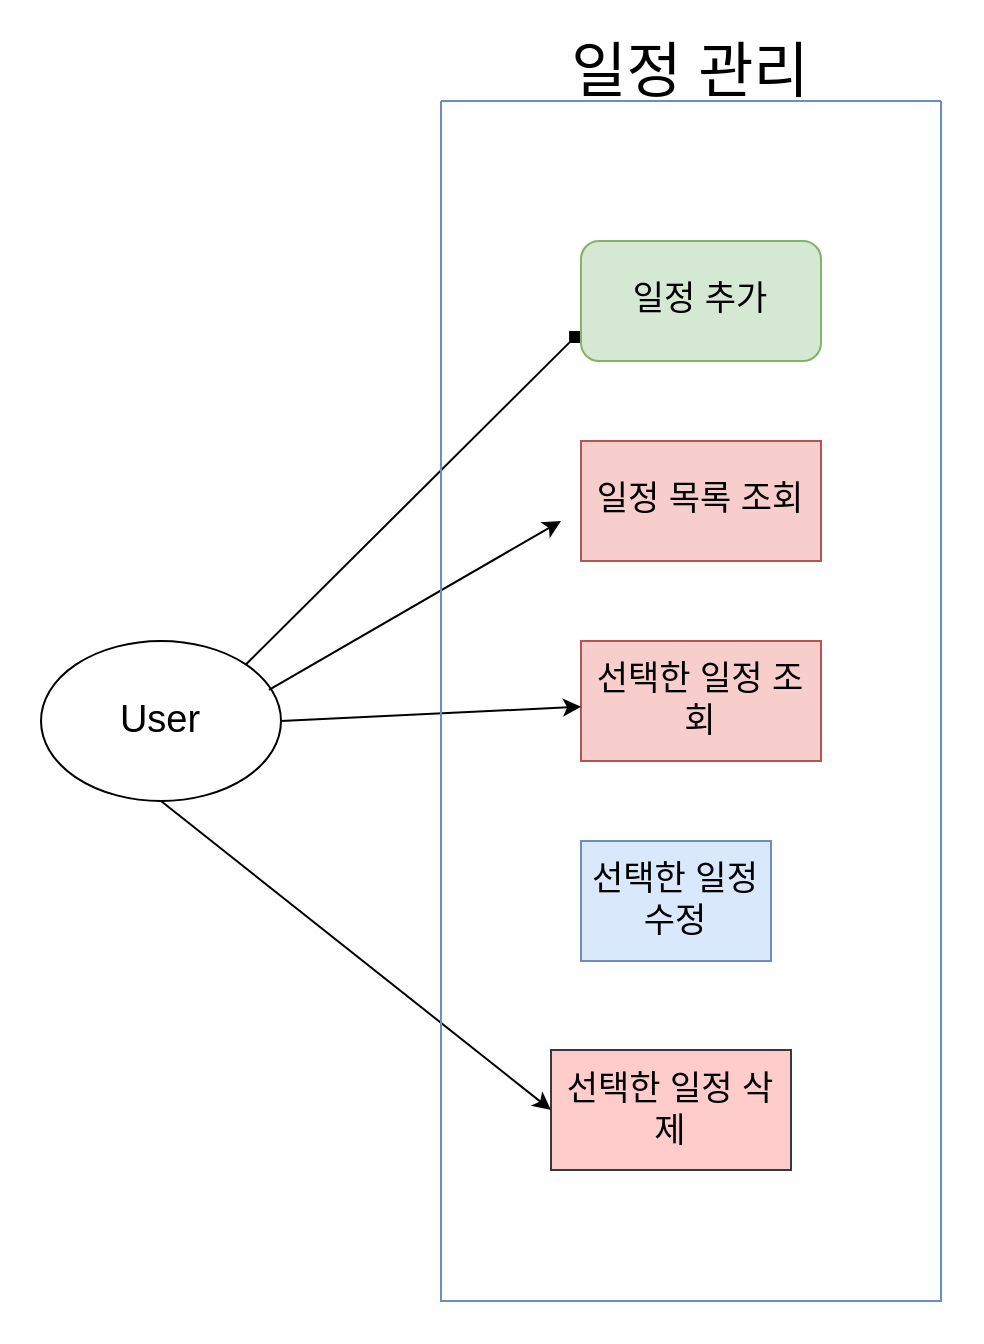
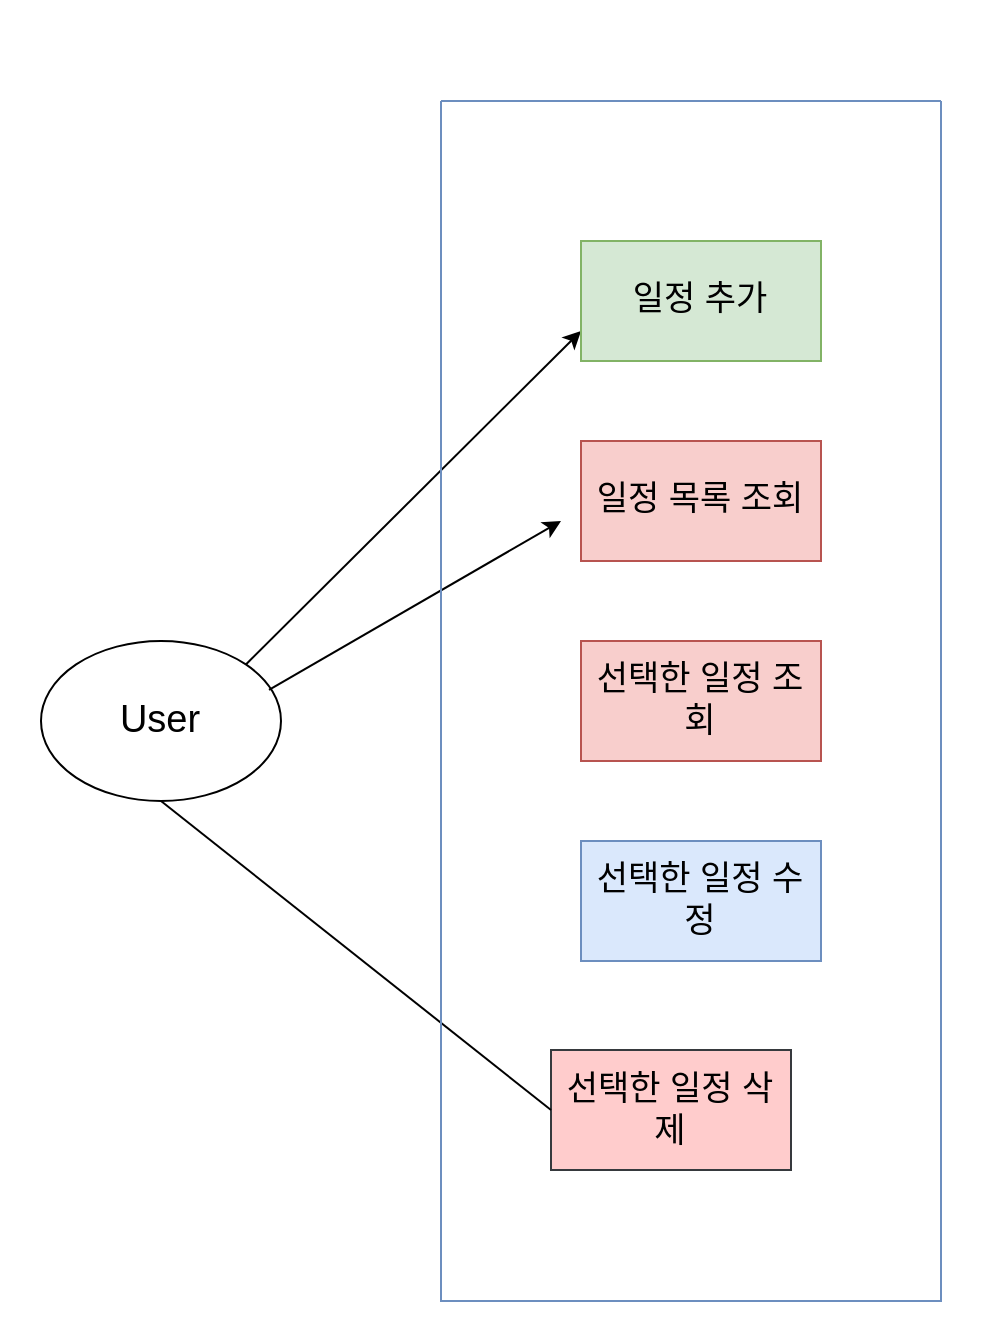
node "일정 관리": removed
node "일정 추가": shape rounded rectangle -> rectangle
edge "User" -> "일정 추가": arrowhead diamond -> classic
edge "User" -> "선택한 일정 조회": removed
node "선택한 일정 수정": size 190x120 -> 240x120
edge "User" -> "선택한 일정 삭제": arrowhead classic -> none
